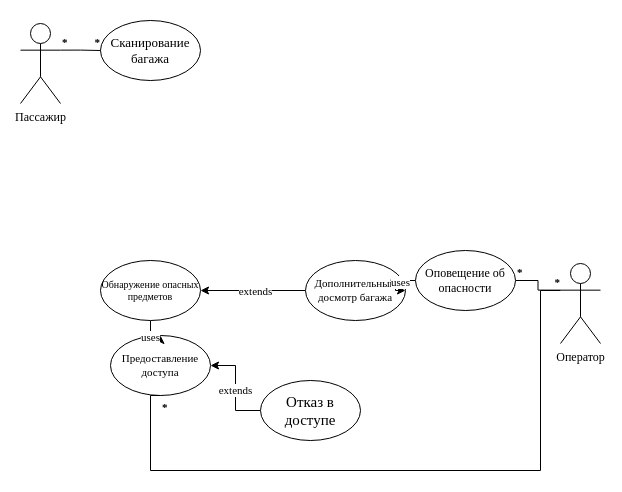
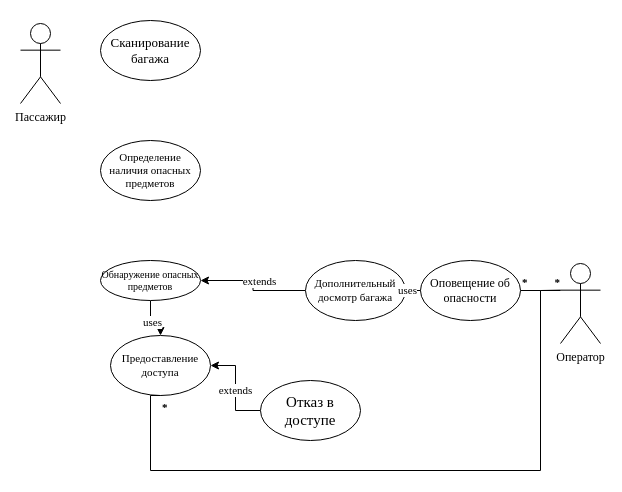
edge "Сканирование багажа" -- "Пассажир": removed, labels "*", "*"
node "Определение наличия опасных предметов": added
node "Оповещение об опасности": moved (466, 281) -> (471, 291)
node "Обнаружение опасных предметов": size 100x60 -> 100x40
